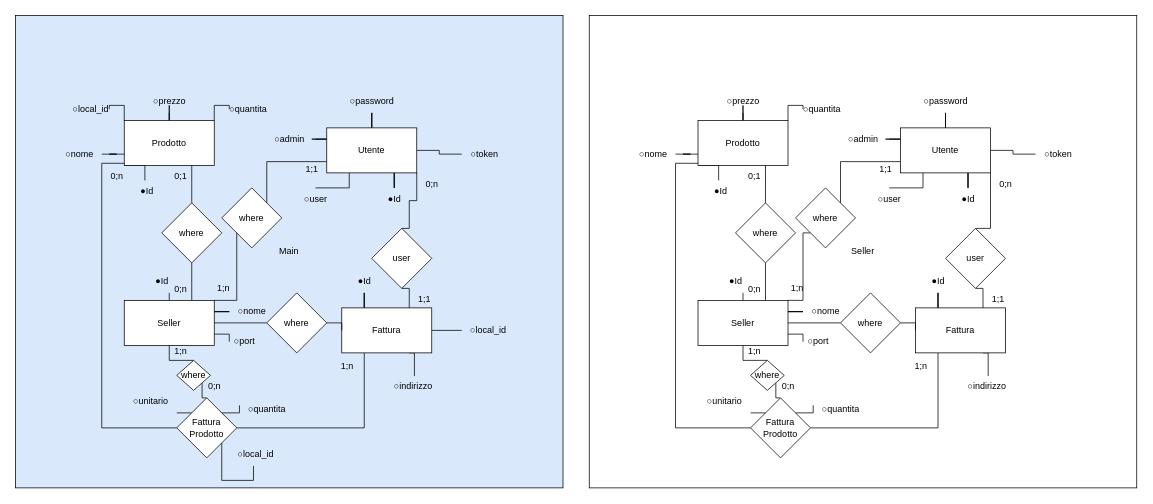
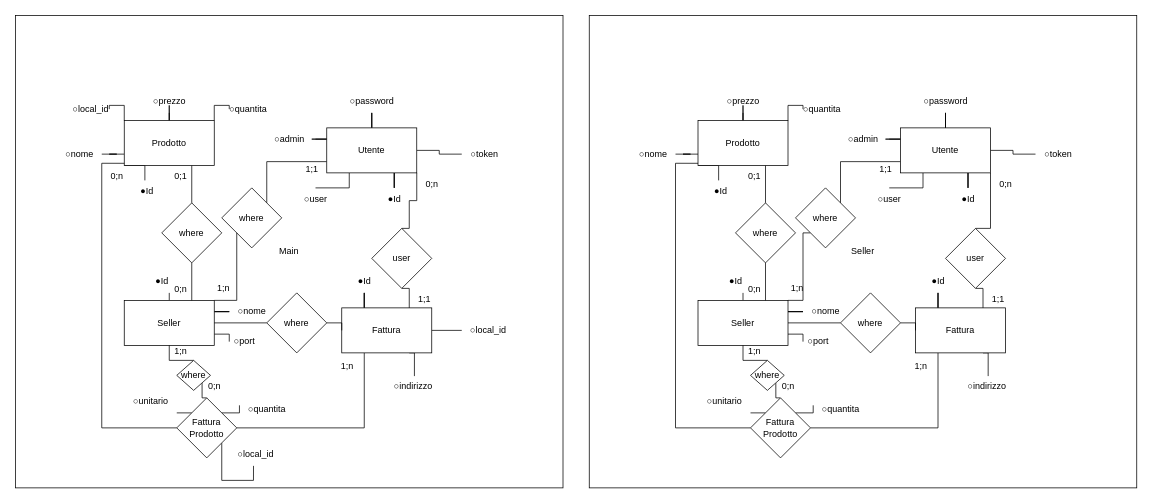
node "Main": fillcolor #dae8fc -> #ffffff
